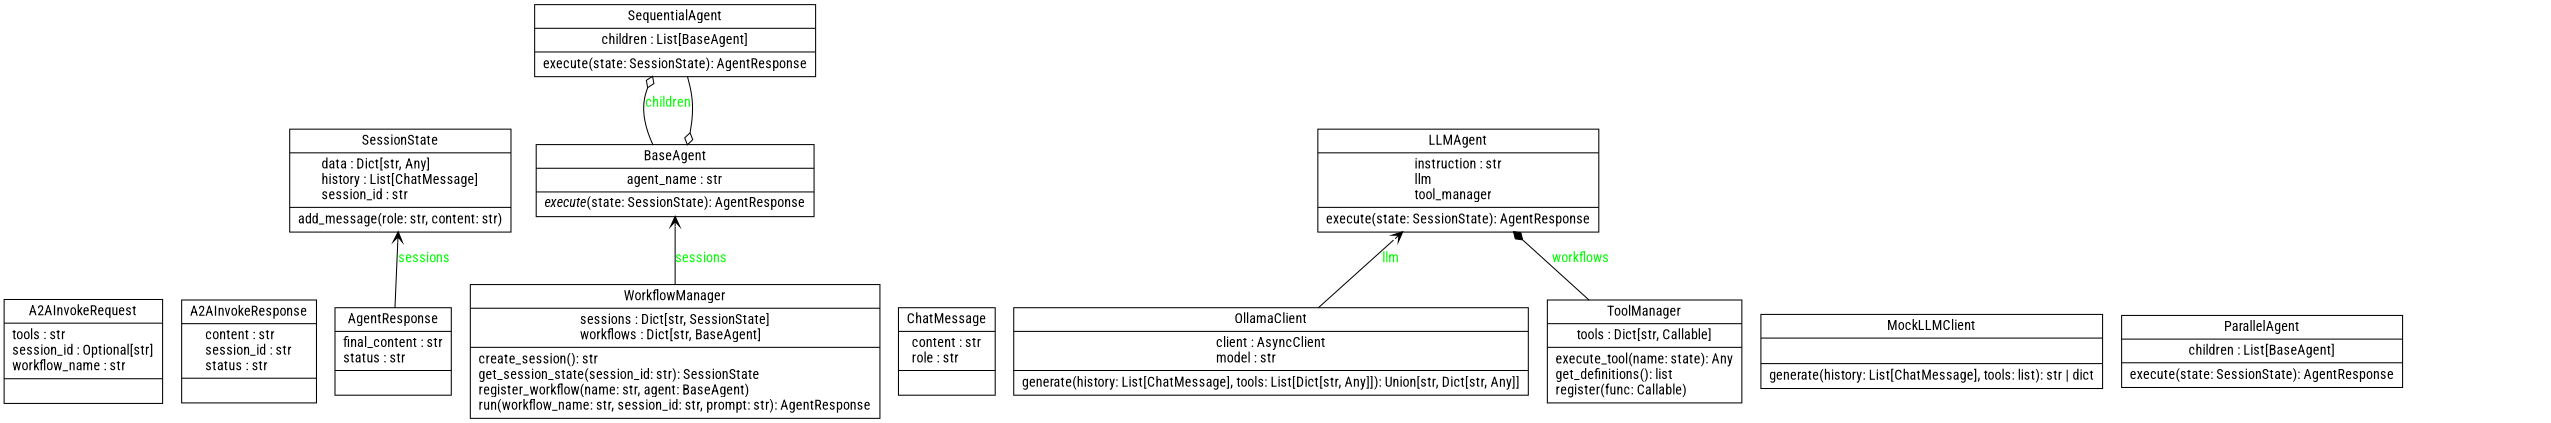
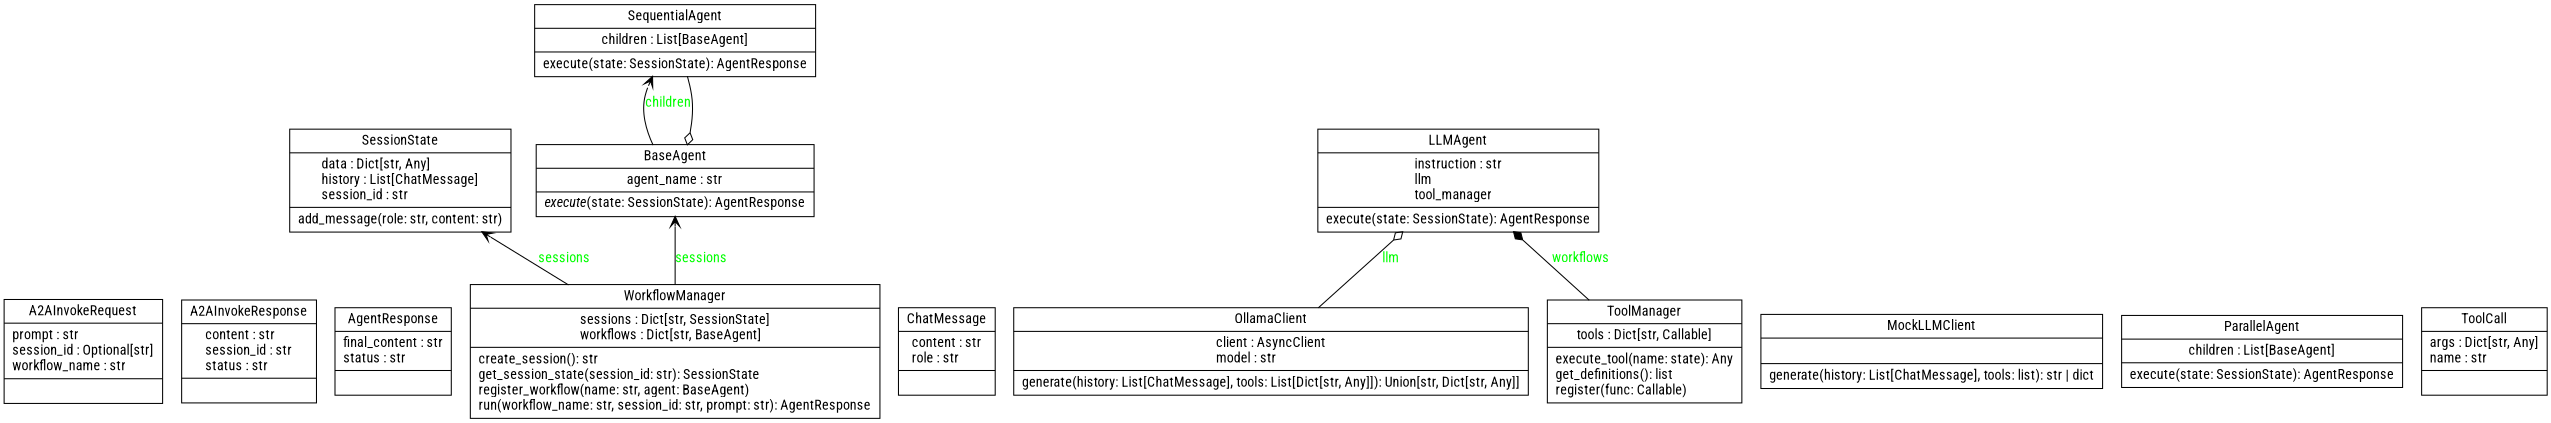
edge "BaseAgent" -> "SequentialAgent": arrowhead odiamond -> vee
edge "OllamaClient" -> "LLMAgent": arrowhead vee -> odiamond
edge "AgentResponse" -> "SessionState": now "WorkflowManager" -> "SessionState"
node "A2AInvokeRequest": text "tools : str" -> "prompt : str"
node "ToolCall": added
